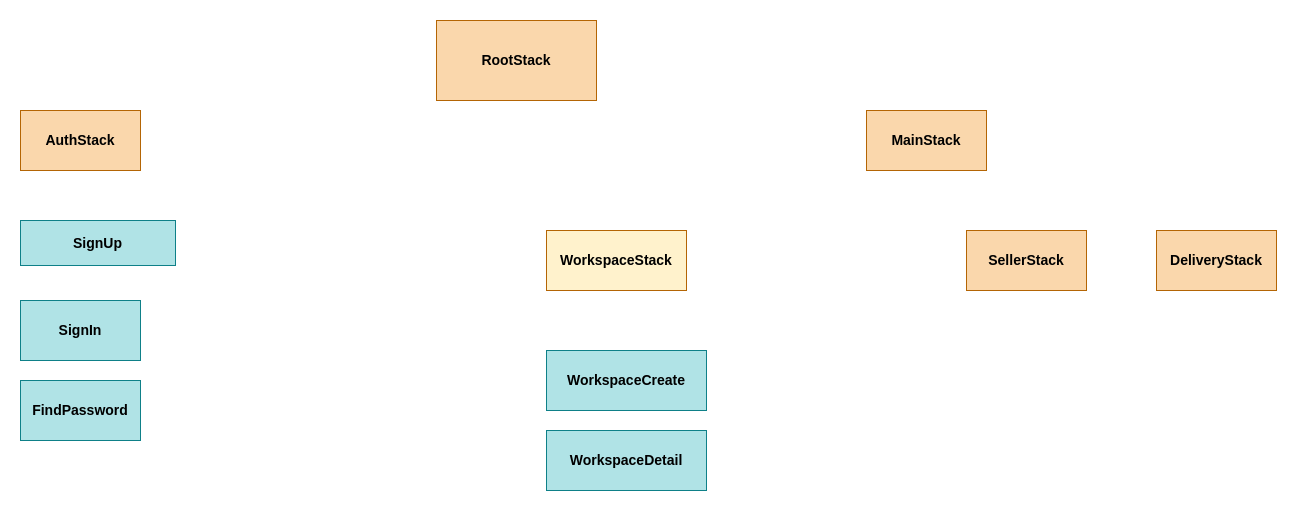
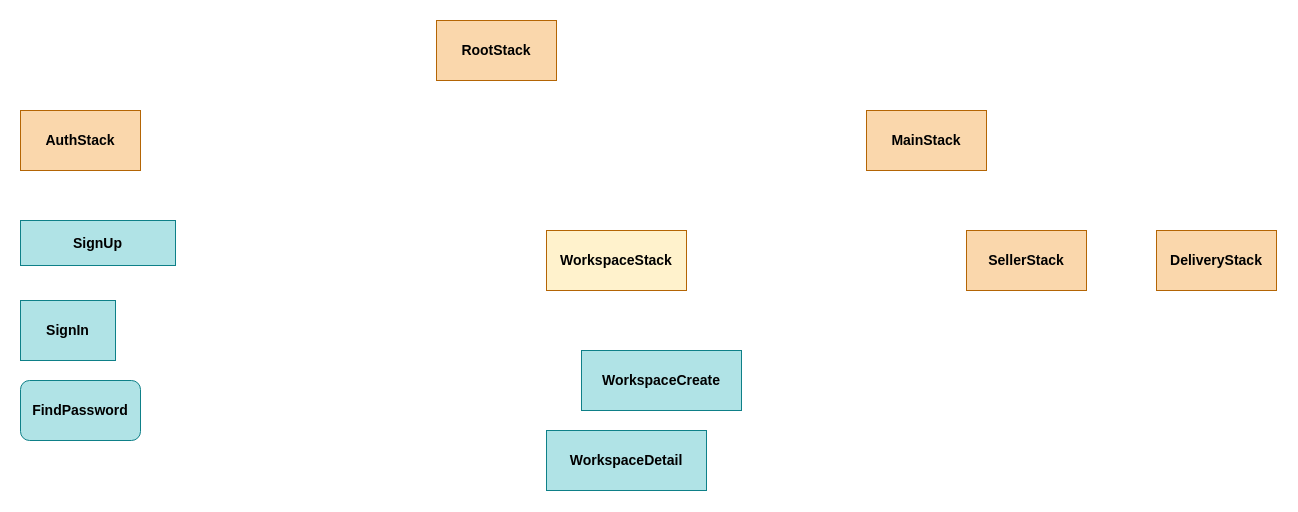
node "RootStack": size 160x80 -> 120x60
node "SignIn": size 120x60 -> 95x60
node "WorkspaceCreate": moved (627, 381) -> (662, 381)
node "FindPassword": shape rectangle -> rounded rectangle
